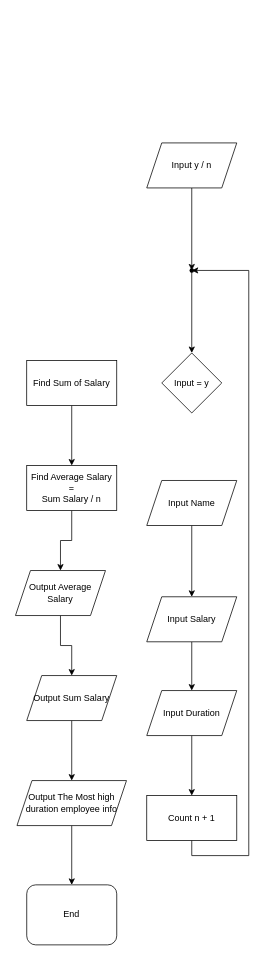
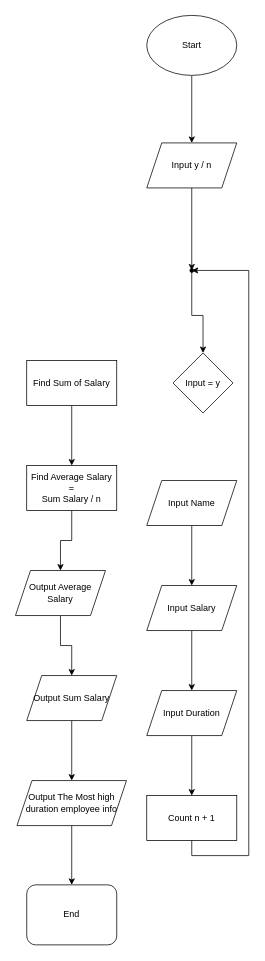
node "Start": added
edge "Start" -> "Input y / n": added
node "Input = y": moved (192, 383) -> (203, 383)
node "Input Salary": moved (192, 619) -> (192, 608)
